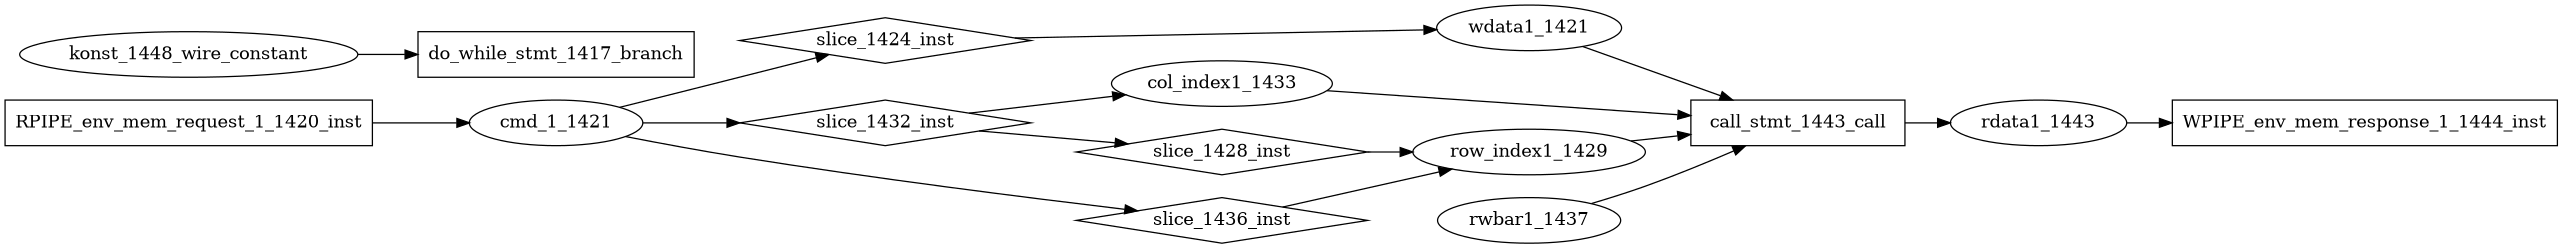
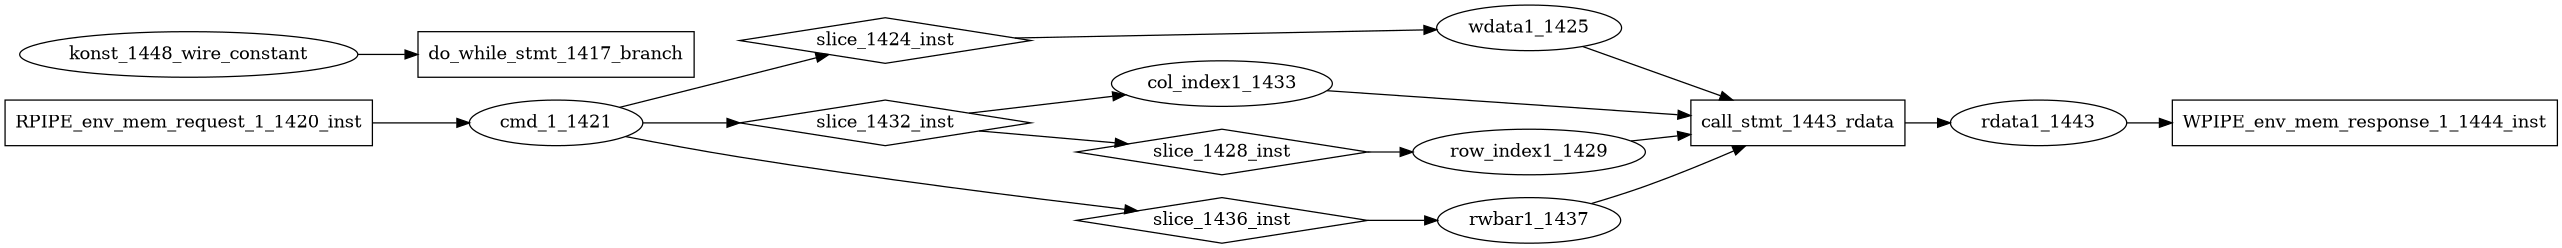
node "wdata1_1421": label "wdata1_1421" -> "wdata1_1425"
node "call_stmt_1443_call": label "call_stmt_1443_call" -> "call_stmt_1443_rdata"
edge "slice_1436_inst" -> "row_index1_1429": now "slice_1436_inst" -> "rwbar1_1437"
